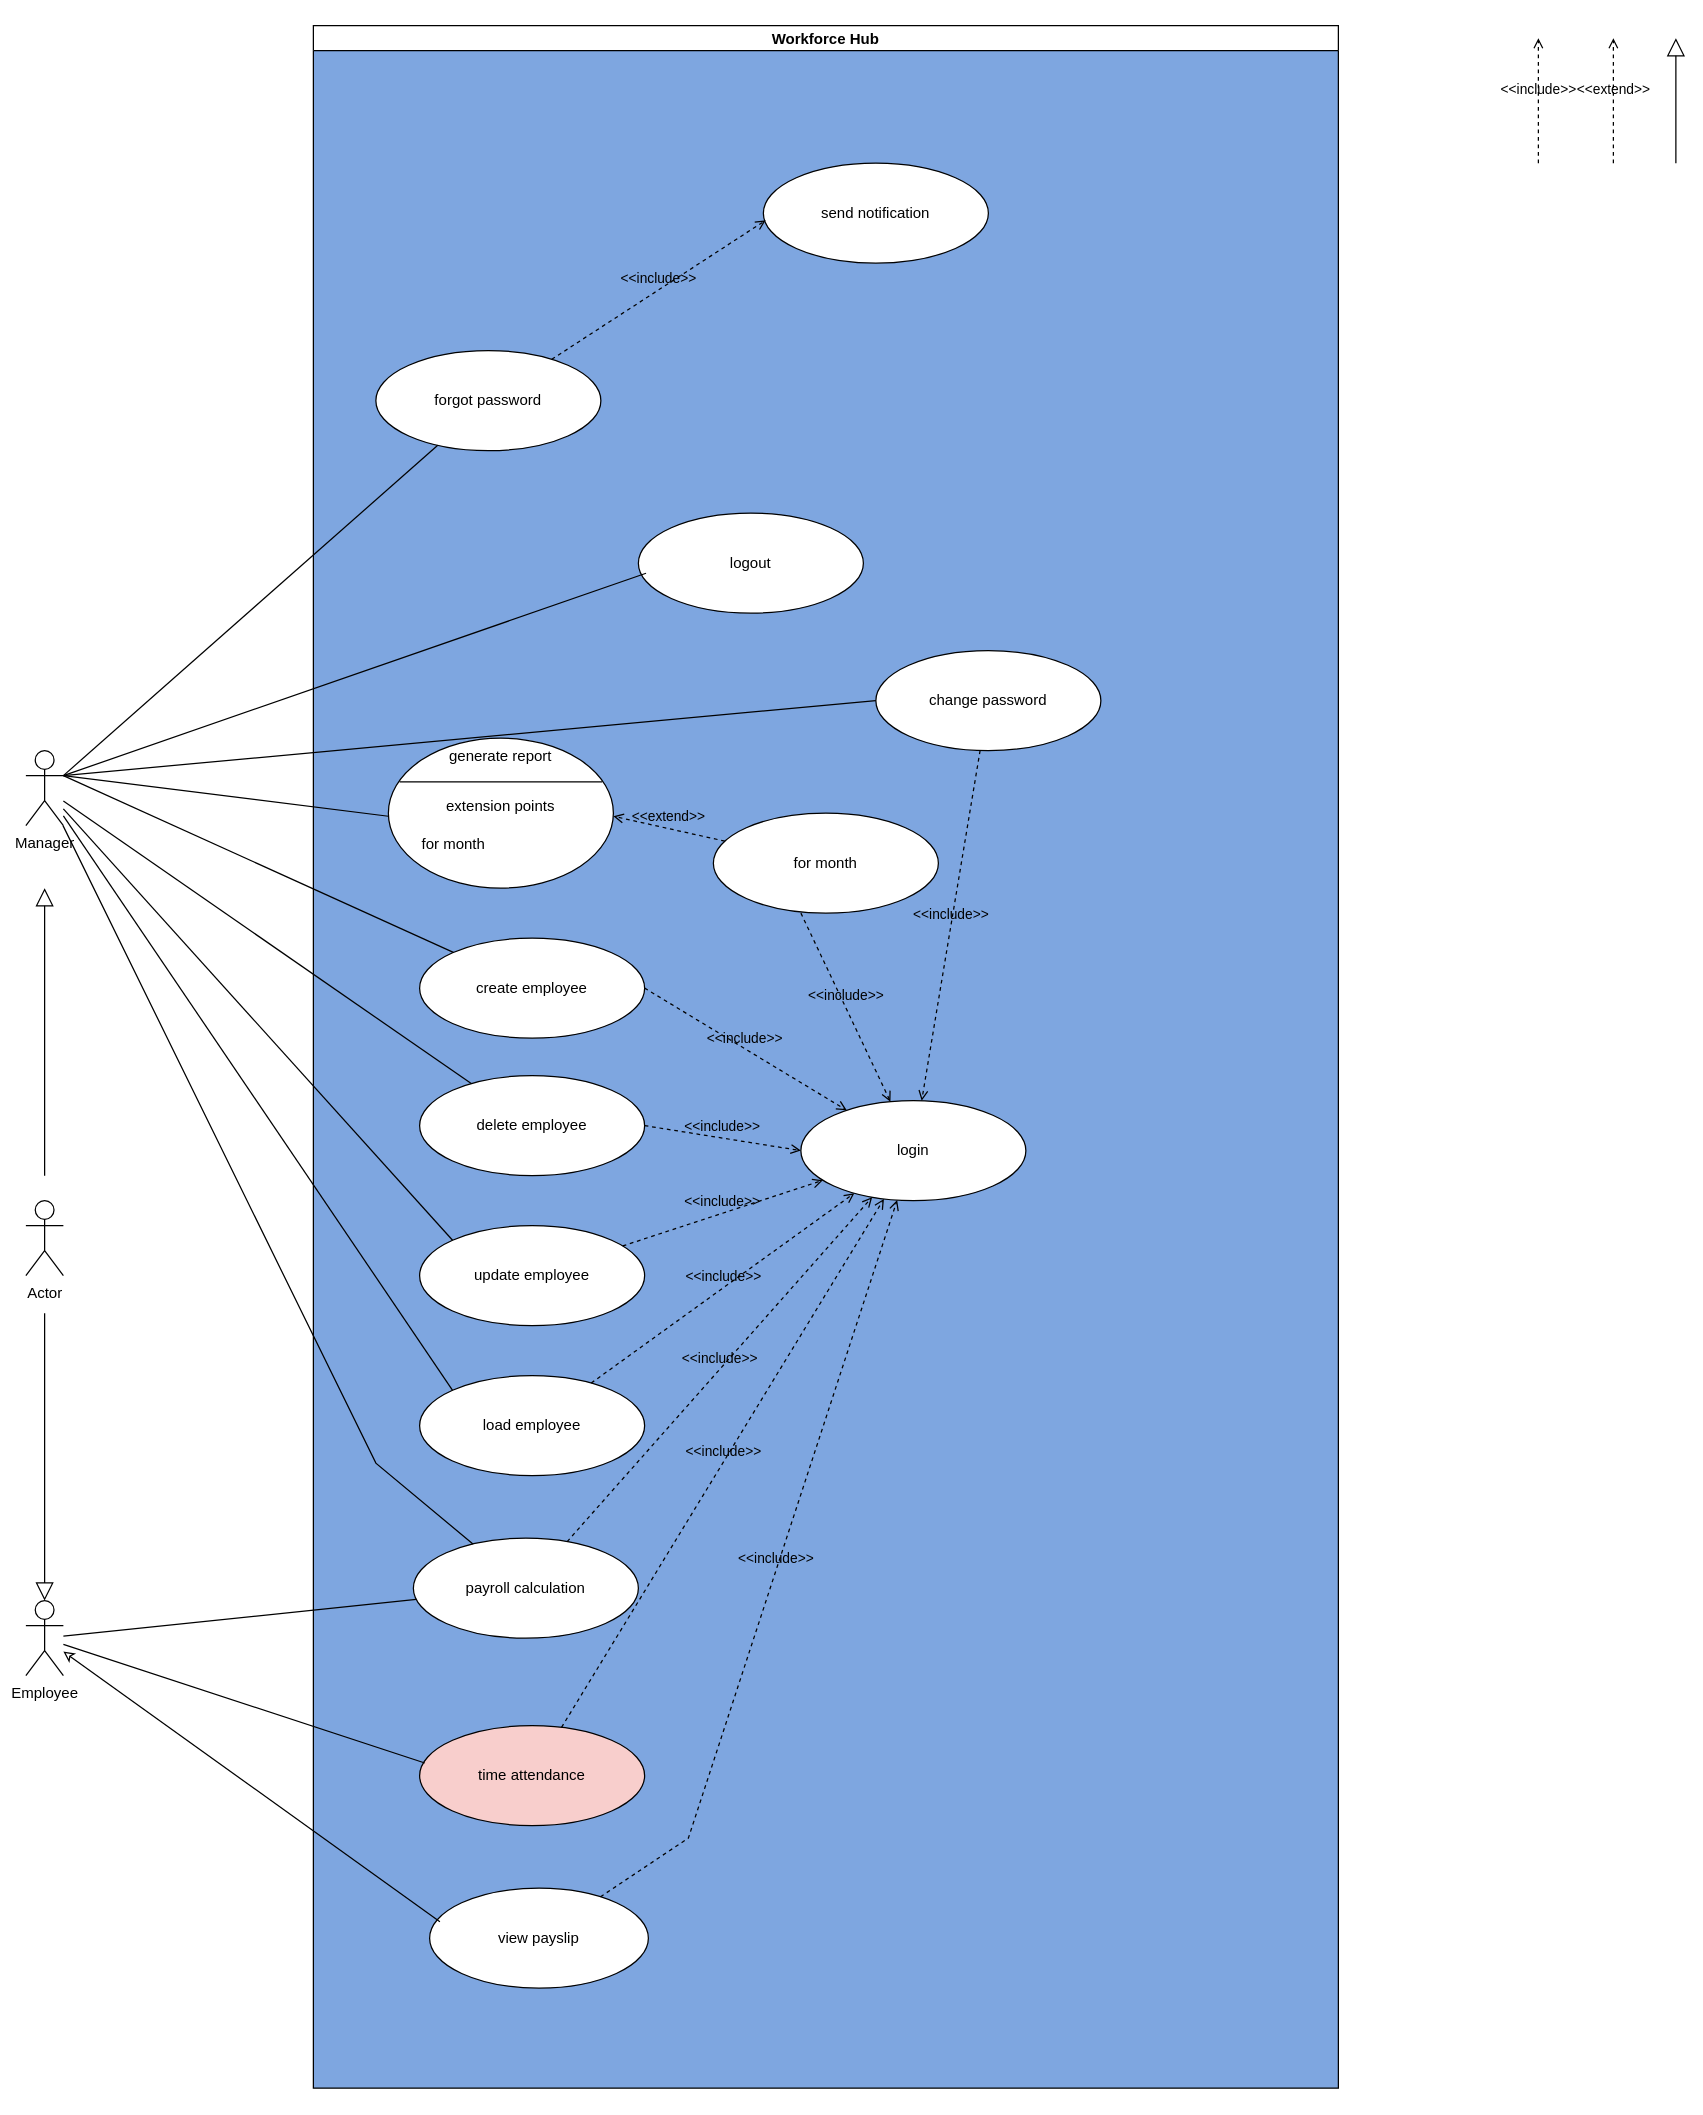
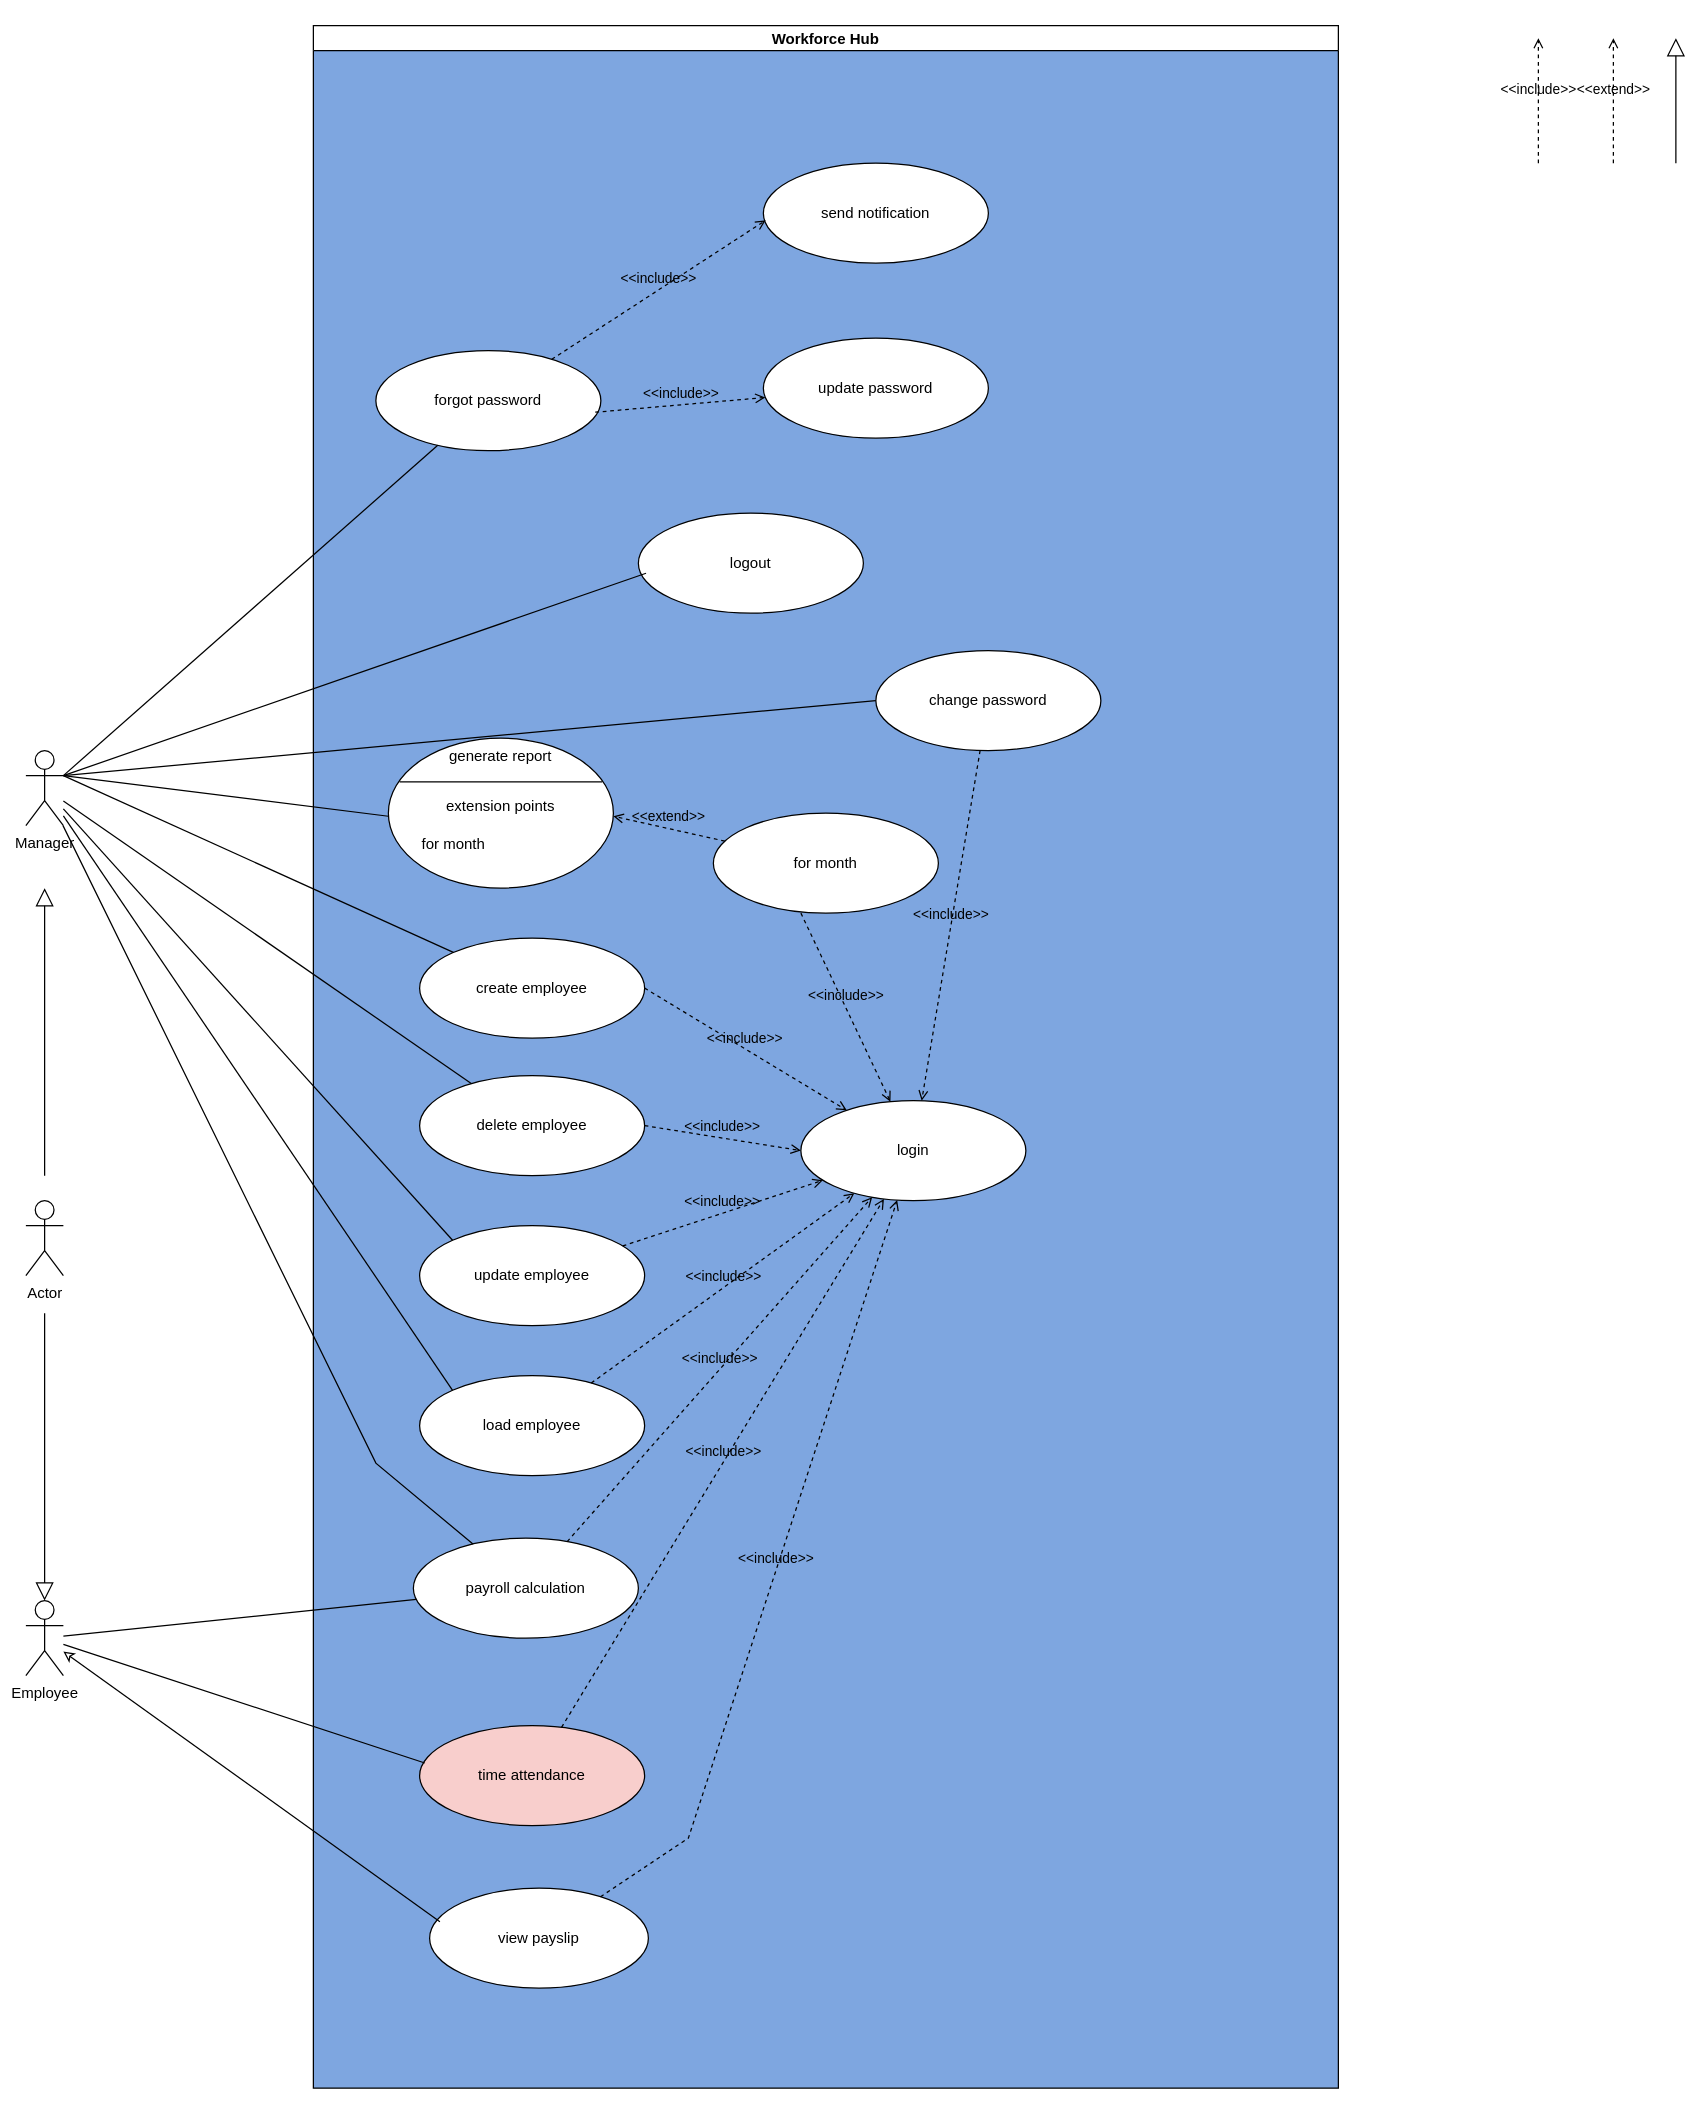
node "update password": added
edge "forgot password" -> "update password": added, label "<<include>>"
